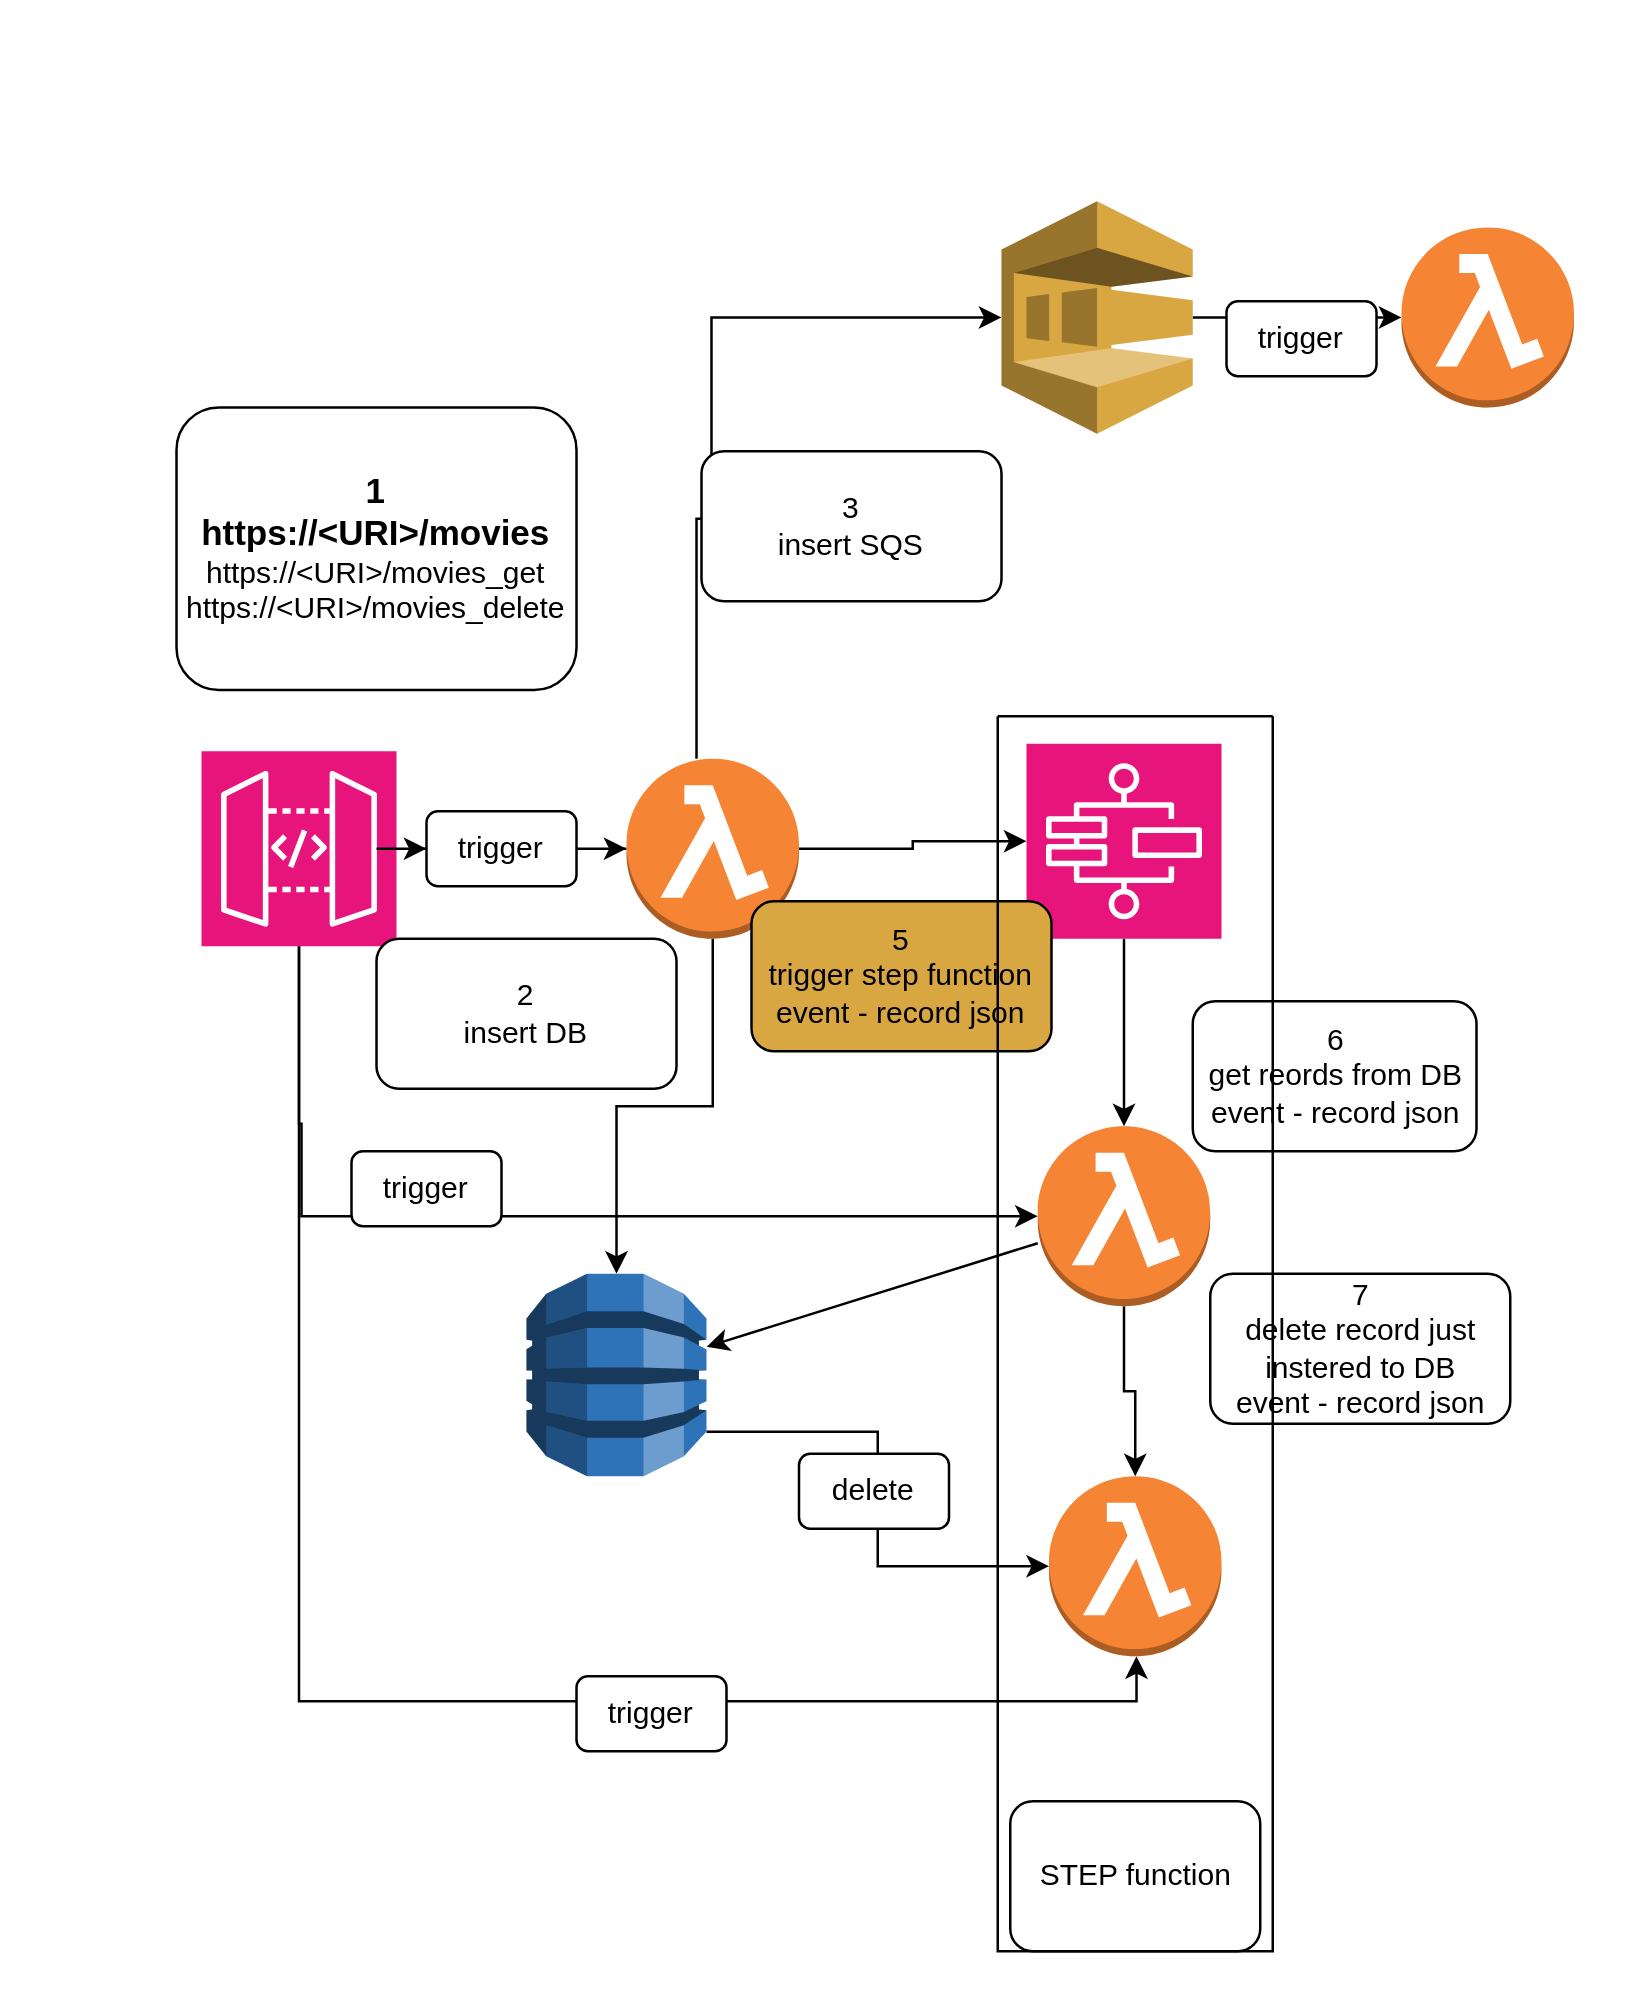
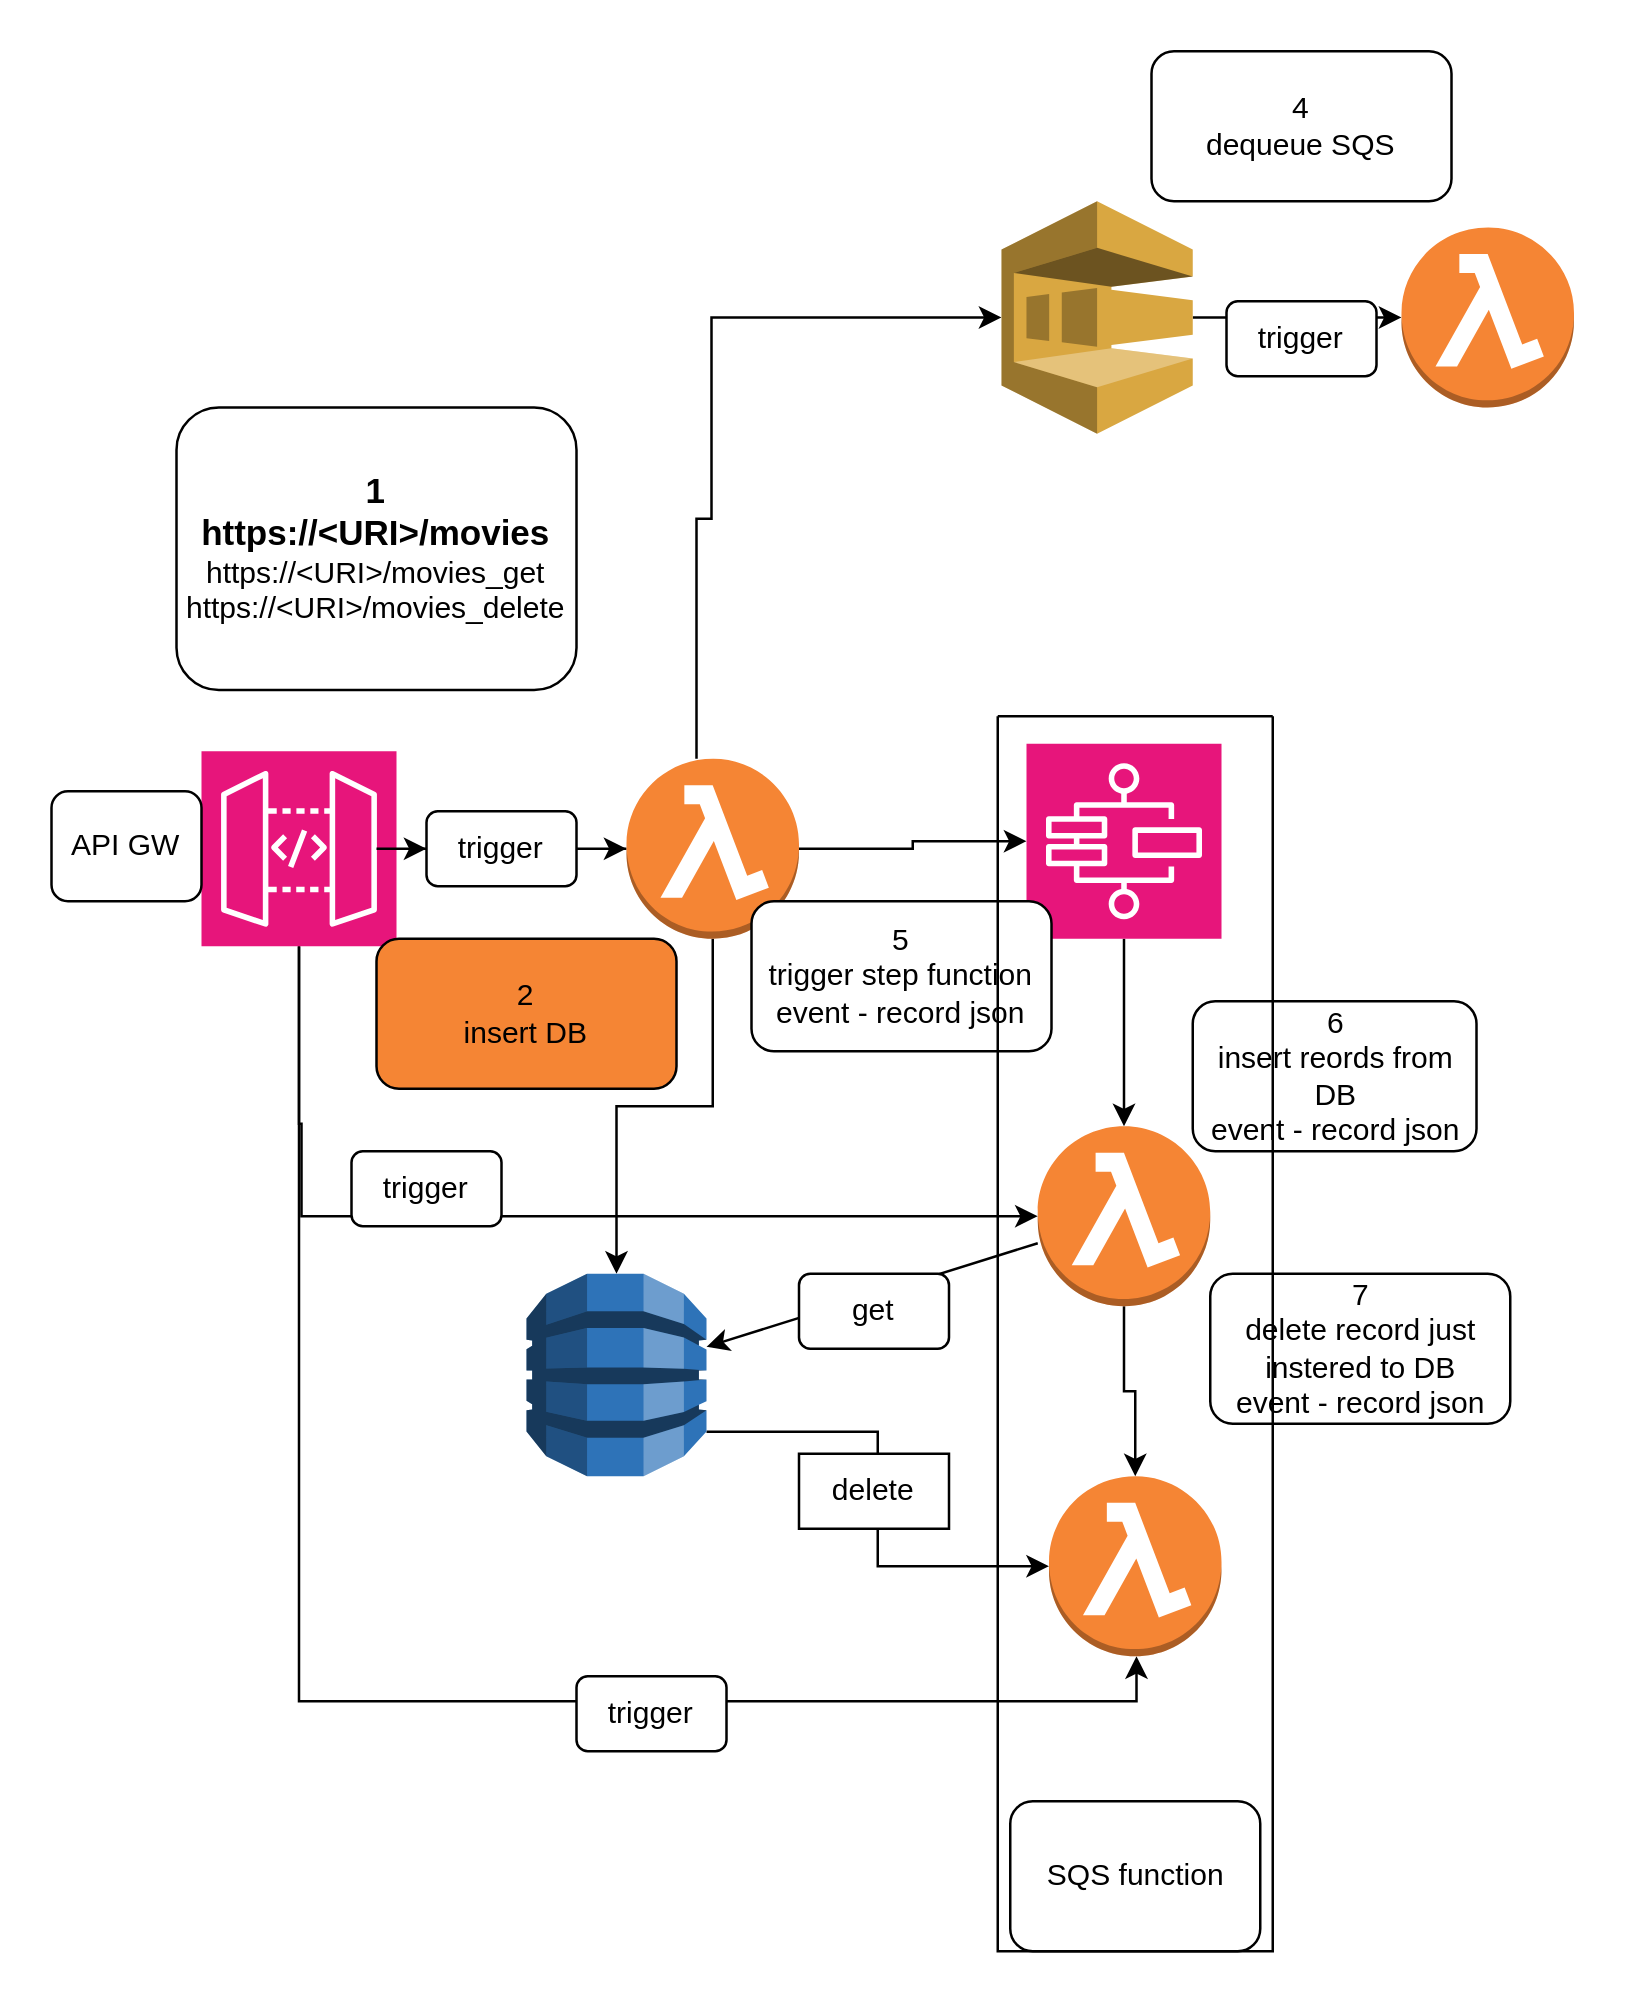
node "4 dequeue SQS": added
node "3 insert SQS": removed
node "API GW": added
node "5 trigger step function event - record json": fillcolor #d9a741 -> #ffffff
node "2 insert DB": fillcolor #ffffff -> #f58534
node "6 get reords from DB event - record json": label "6 get reords from DB event - record json" -> "6 insert reords from DB event - record json"
node "get": added
node "delete": shape rounded rectangle -> rectangle
node "STEP function": label "STEP function" -> "SQS function"
